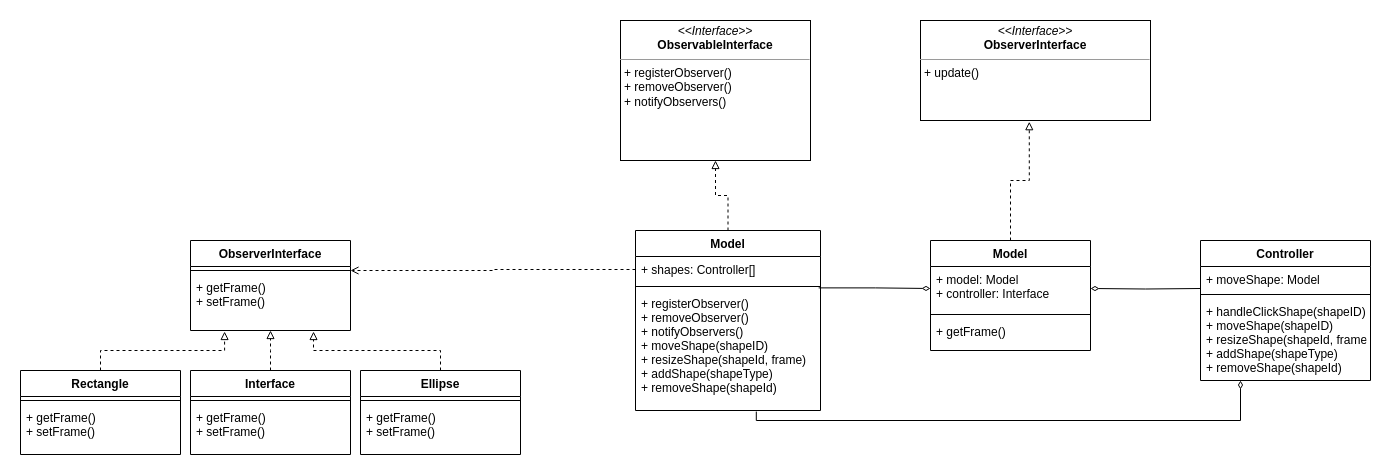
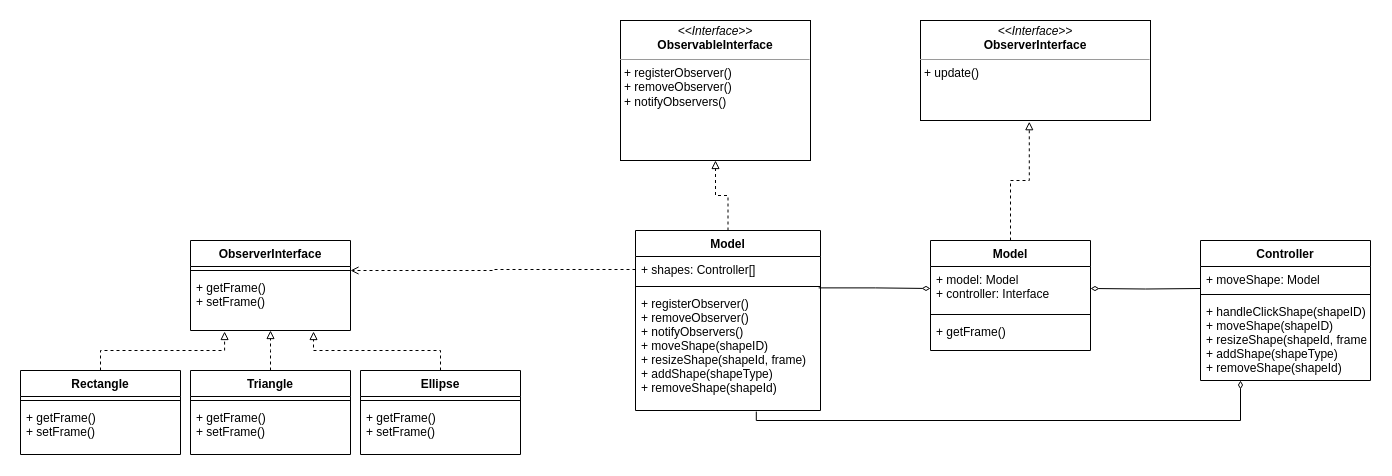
node "Interface": label "Interface" -> "Triangle"
